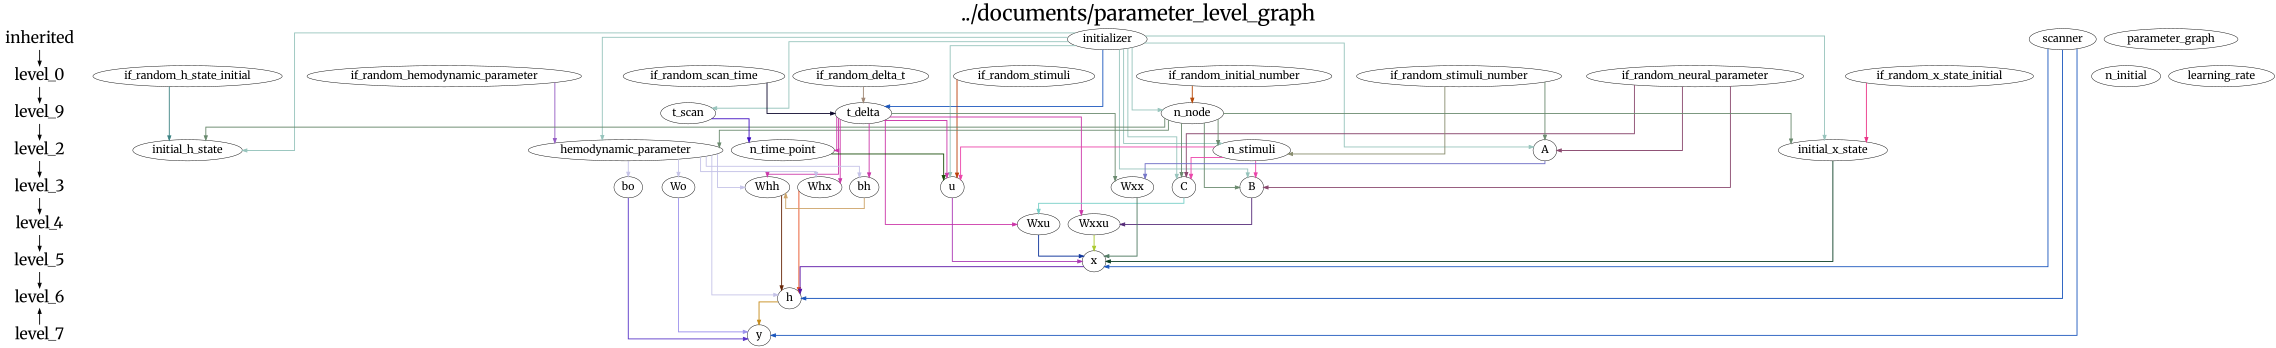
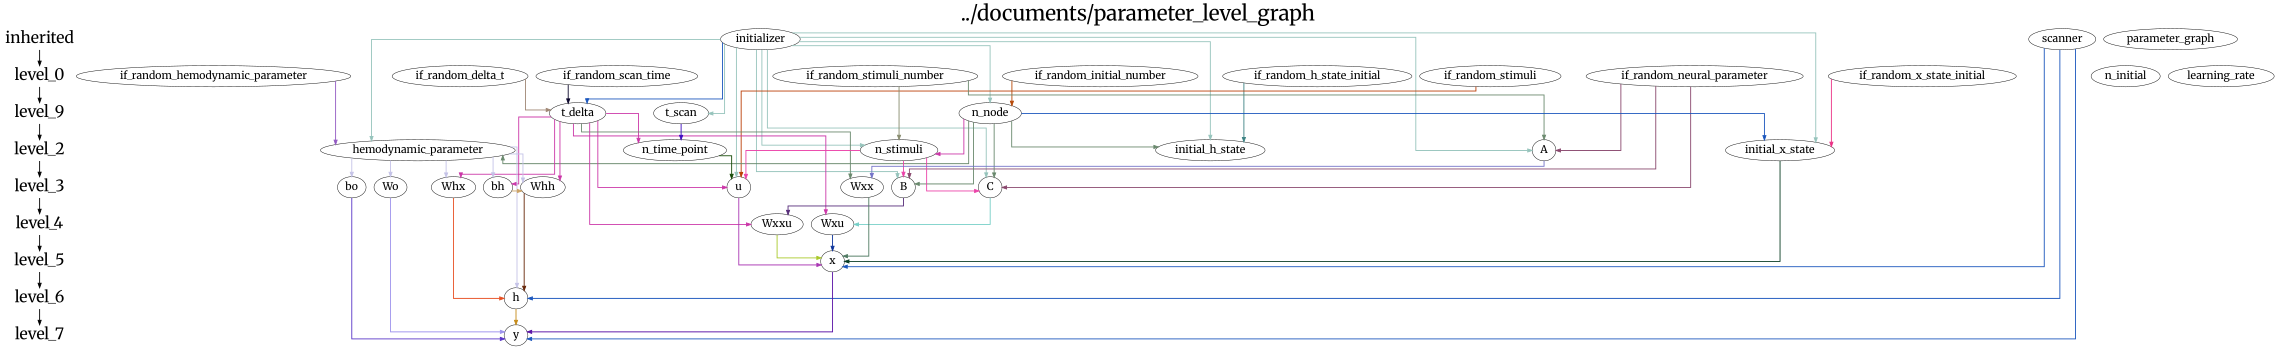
edge "n_node" -> "initial_x_state": color #68886c -> #1854bc
edge "n_node" -> "n_stimuli": color #68886c -> #cb35a7
edge "x" -> "h": now "x" -> "y"
edge "level_7" -> "level_6": reversed
